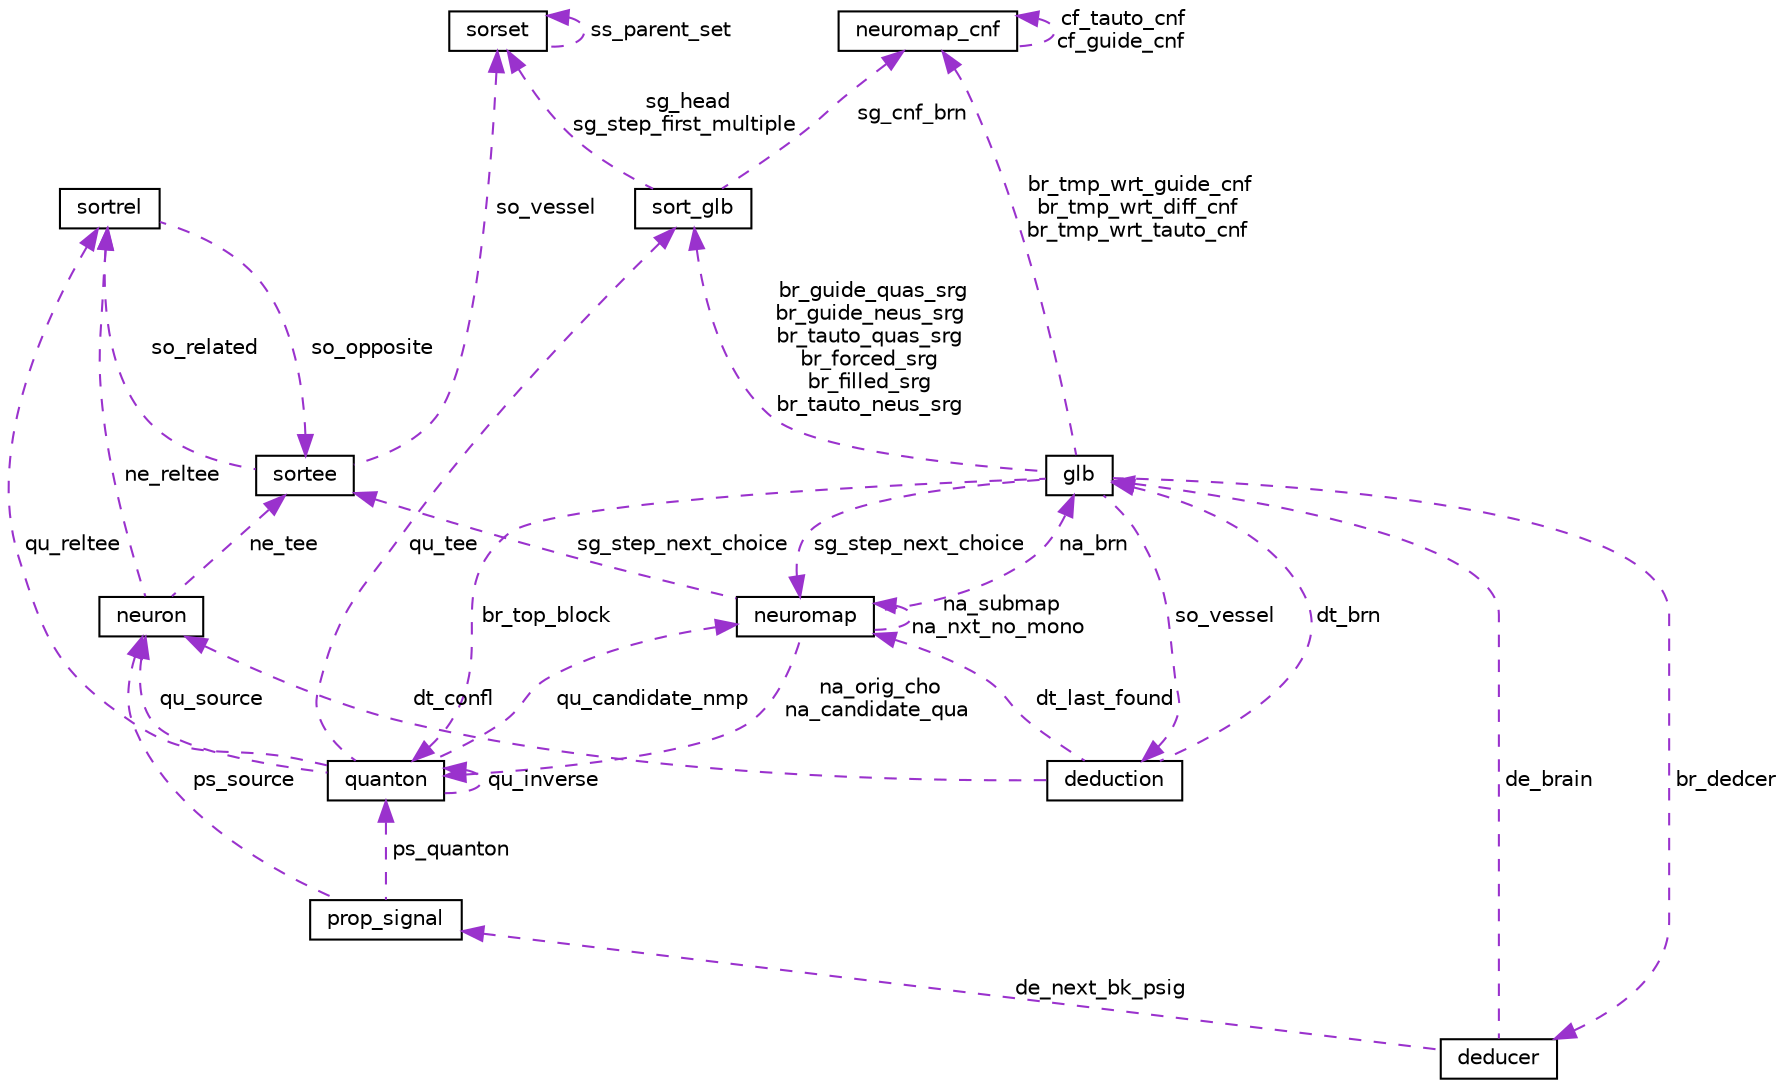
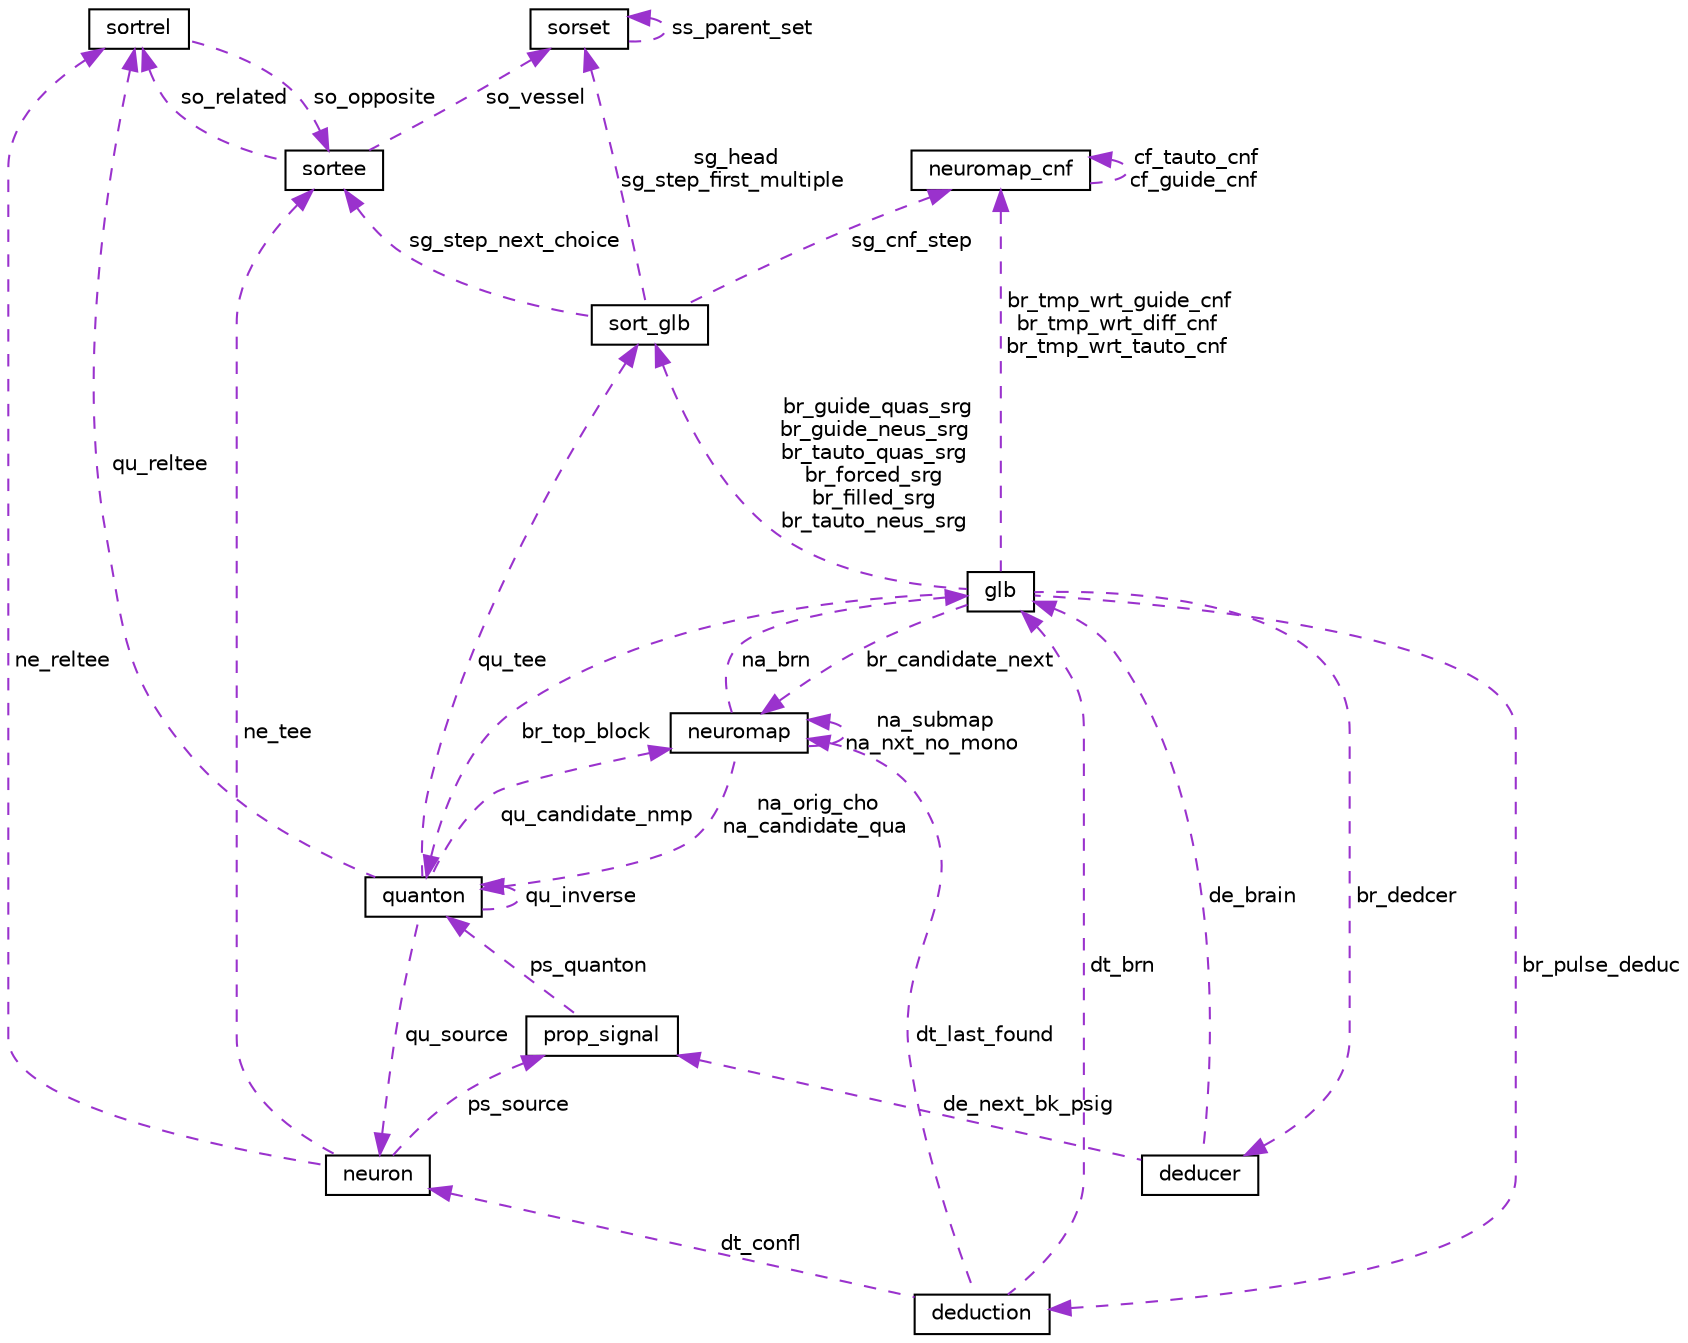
edge "sort_glb" -> "neuromap_cnf": label " sg_cnf_brn" -> " sg_cnf_step"
edge "glb" -> "neuromap": label " sg_step_next_choice" -> " br_candidate_next"
edge "neuromap" -> "sortee": now "sort_glb" -> "sortee"
edge "glb" -> "deduction": label " so_vessel" -> " br_pulse_deduc"
edge "prop_signal" -> "neuron": reversed
